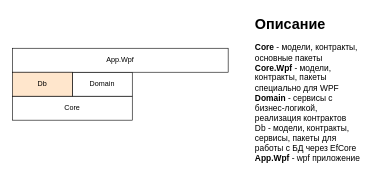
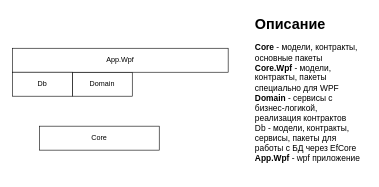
node "Db": fillcolor #ffe6cc -> #ffffff
node "Core": moved (72, 108) -> (99, 138)
